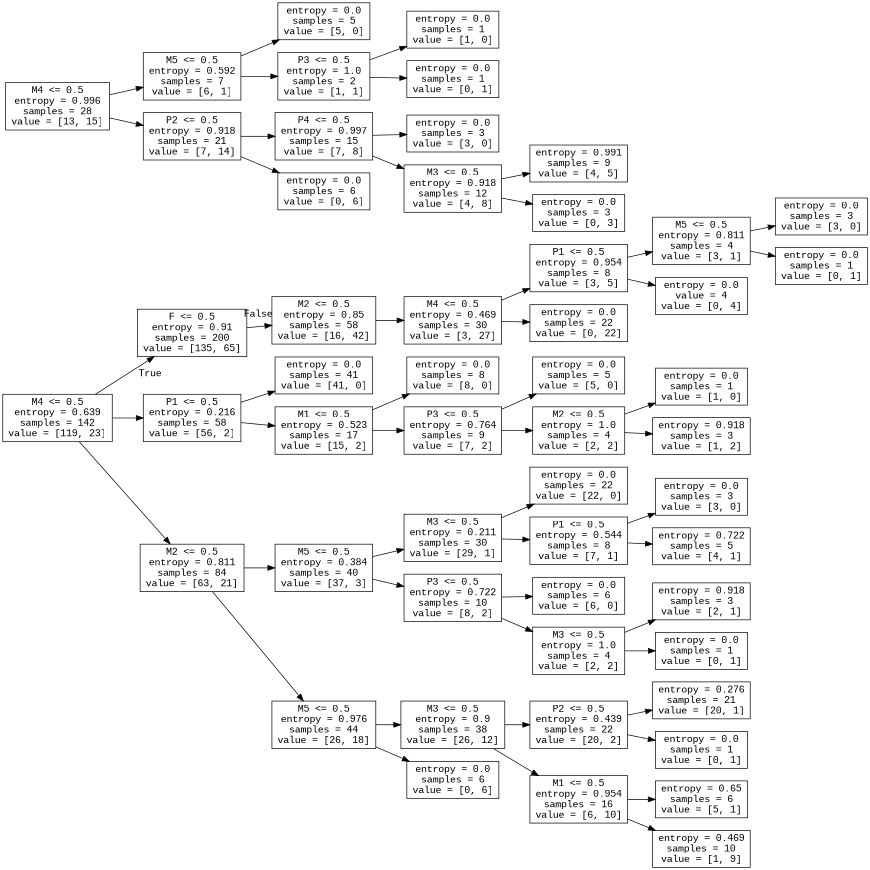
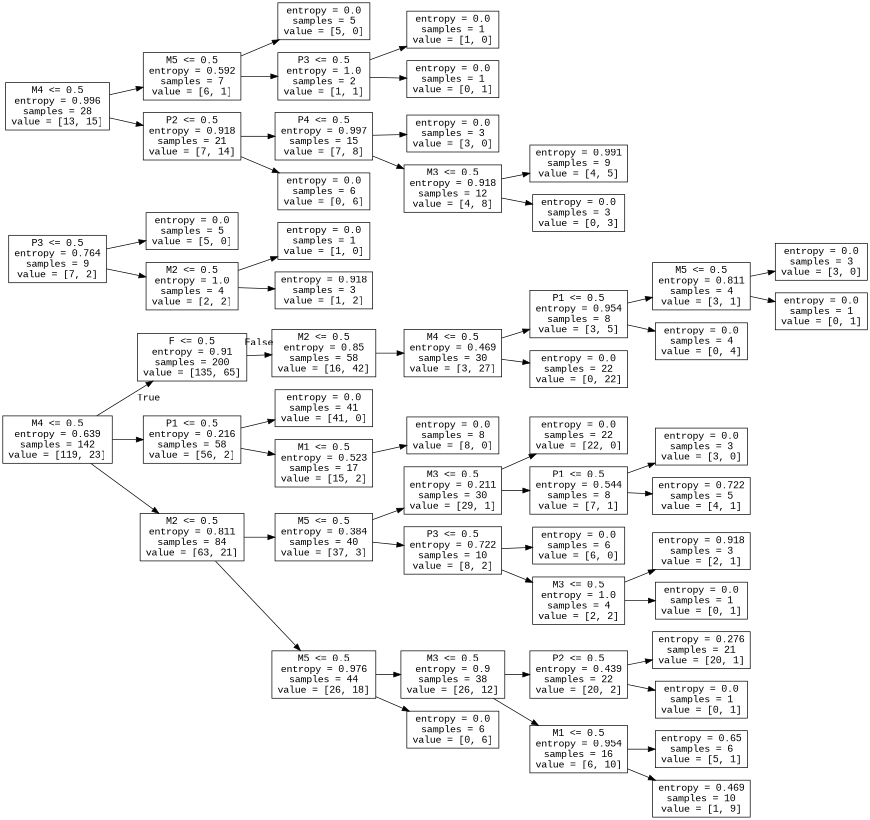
node "entropy = 0.0 value = 4 value = [0, 4]": label "entropy = 0.0 value = 4 value = [0, 4]" -> "entropy = 0.0 samples = 4 value = [0, 4]"
edge "M1 <= 0.5 entropy = 0.523 samples = 17 value = [15, 2]" -> "P3 <= 0.5 entropy = 0.764 samples = 9 value = [7, 2]": removed
